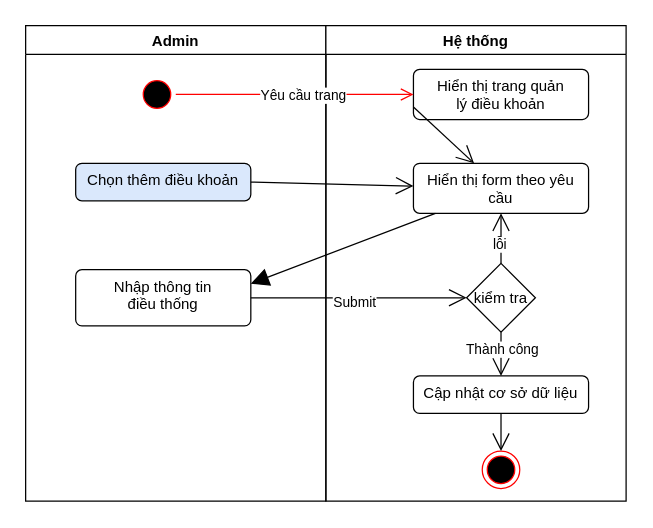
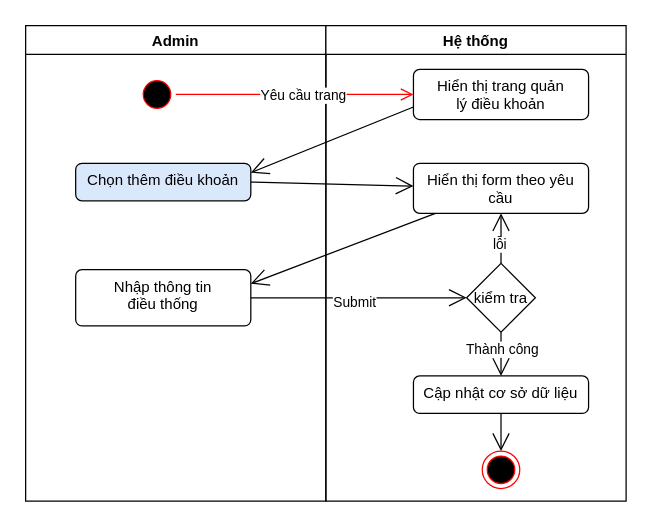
edge "Hiển thị trang quản lý điều khoản" -> "Hiển thị form theo yêu cầu": now "Hiển thị trang quản lý điều khoản" -> "Chọn thêm điều khoản"
edge "Hiển thị form theo yêu cầu" -> "Nhập thông tin điều thống": arrowhead block -> open
